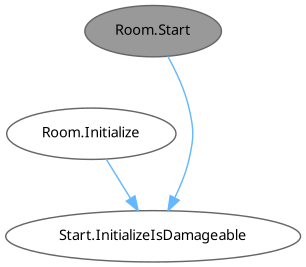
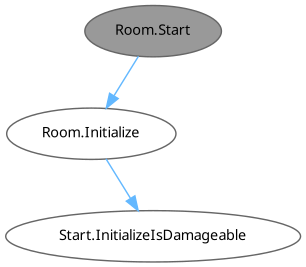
edge "Room.Start" -> "Start.InitializeIsDamageable": now "Room.Start" -> "Room.Initialize"
